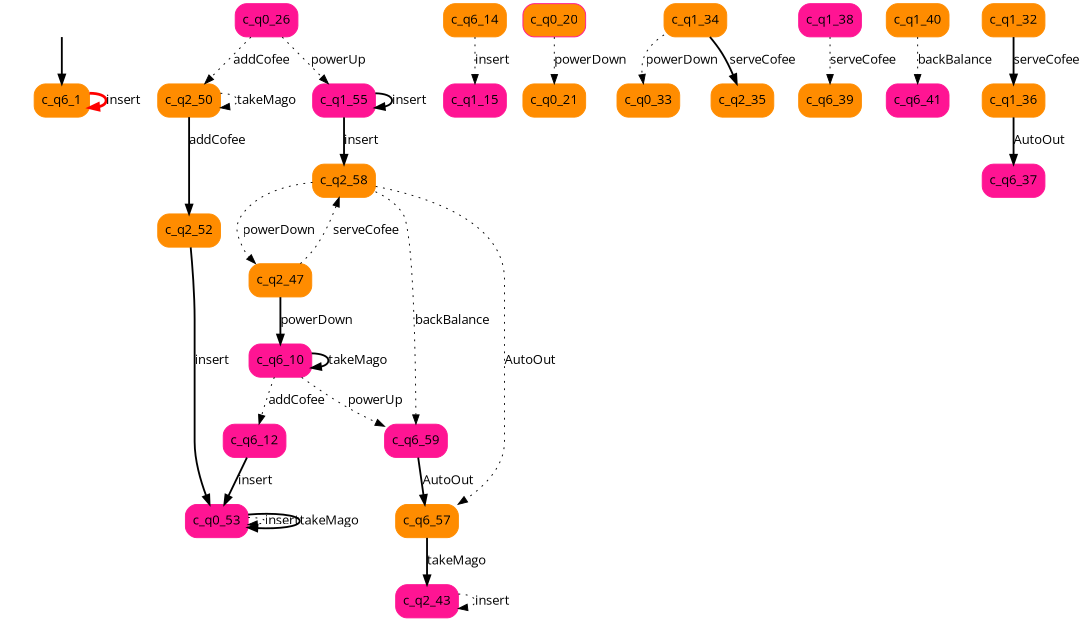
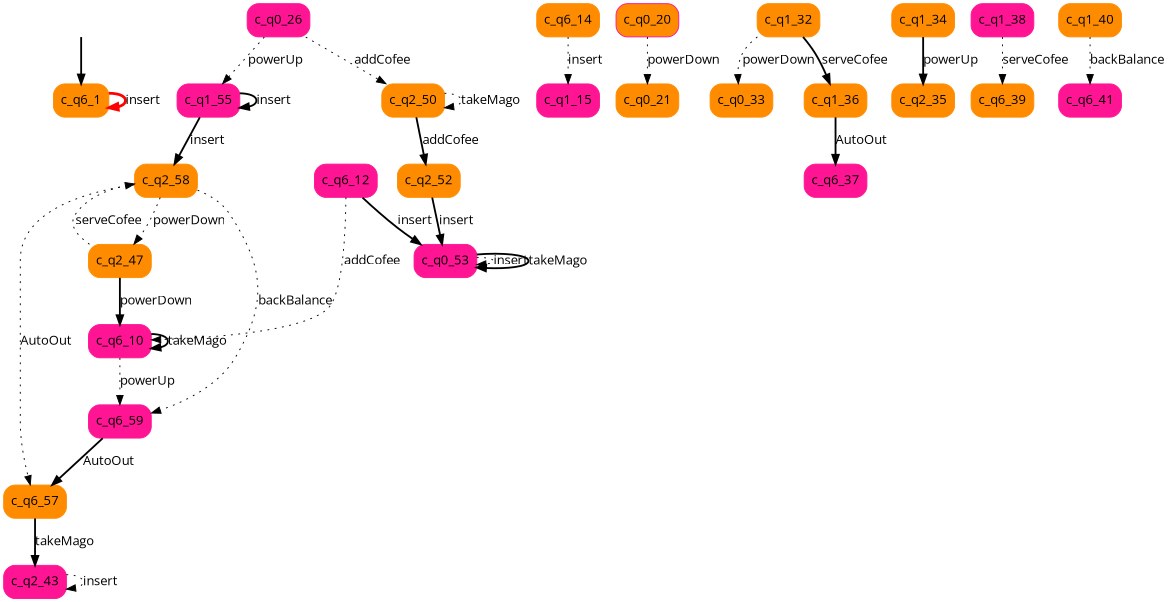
edge "c_q1_34" -> "c_q0_33": now "c_q1_32" -> "c_q0_33"
edge "c_q1_34" -> "c_q2_35": label "serveCofee" -> "powerUp"
edge "c_q6_10" -> "c_q6_12": reversed
